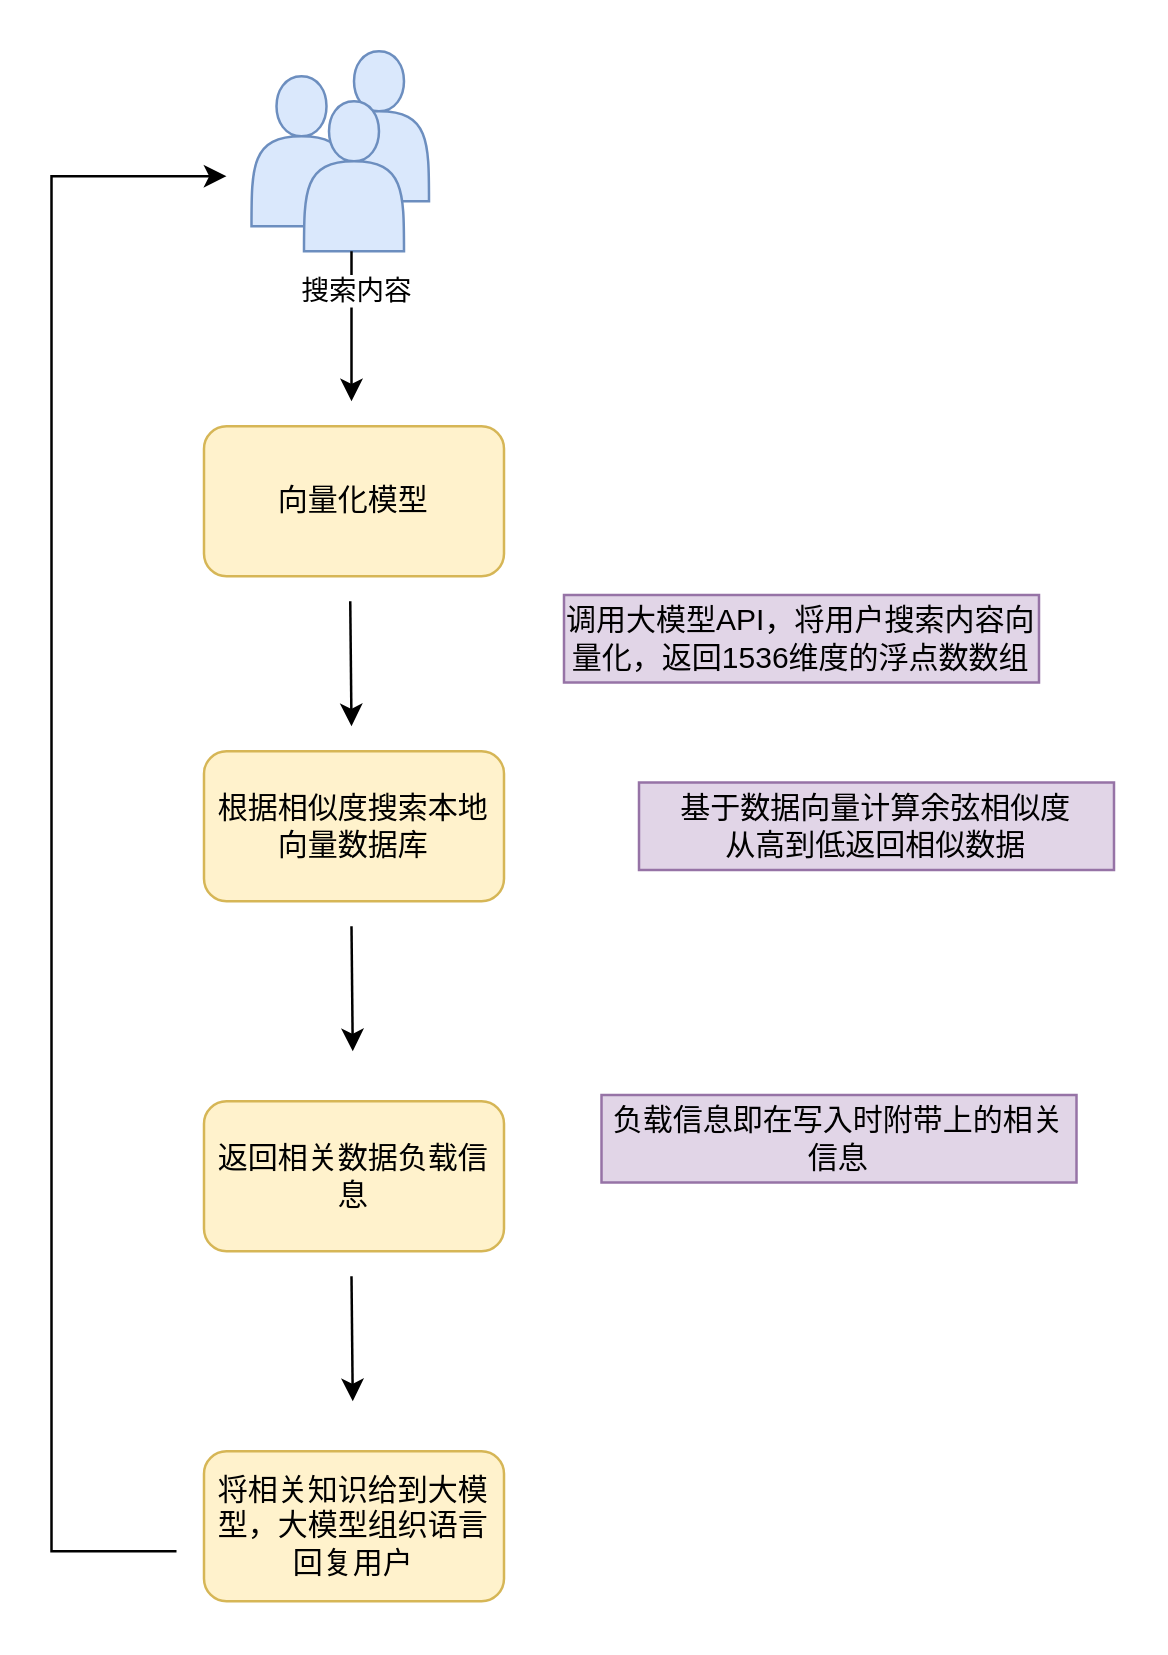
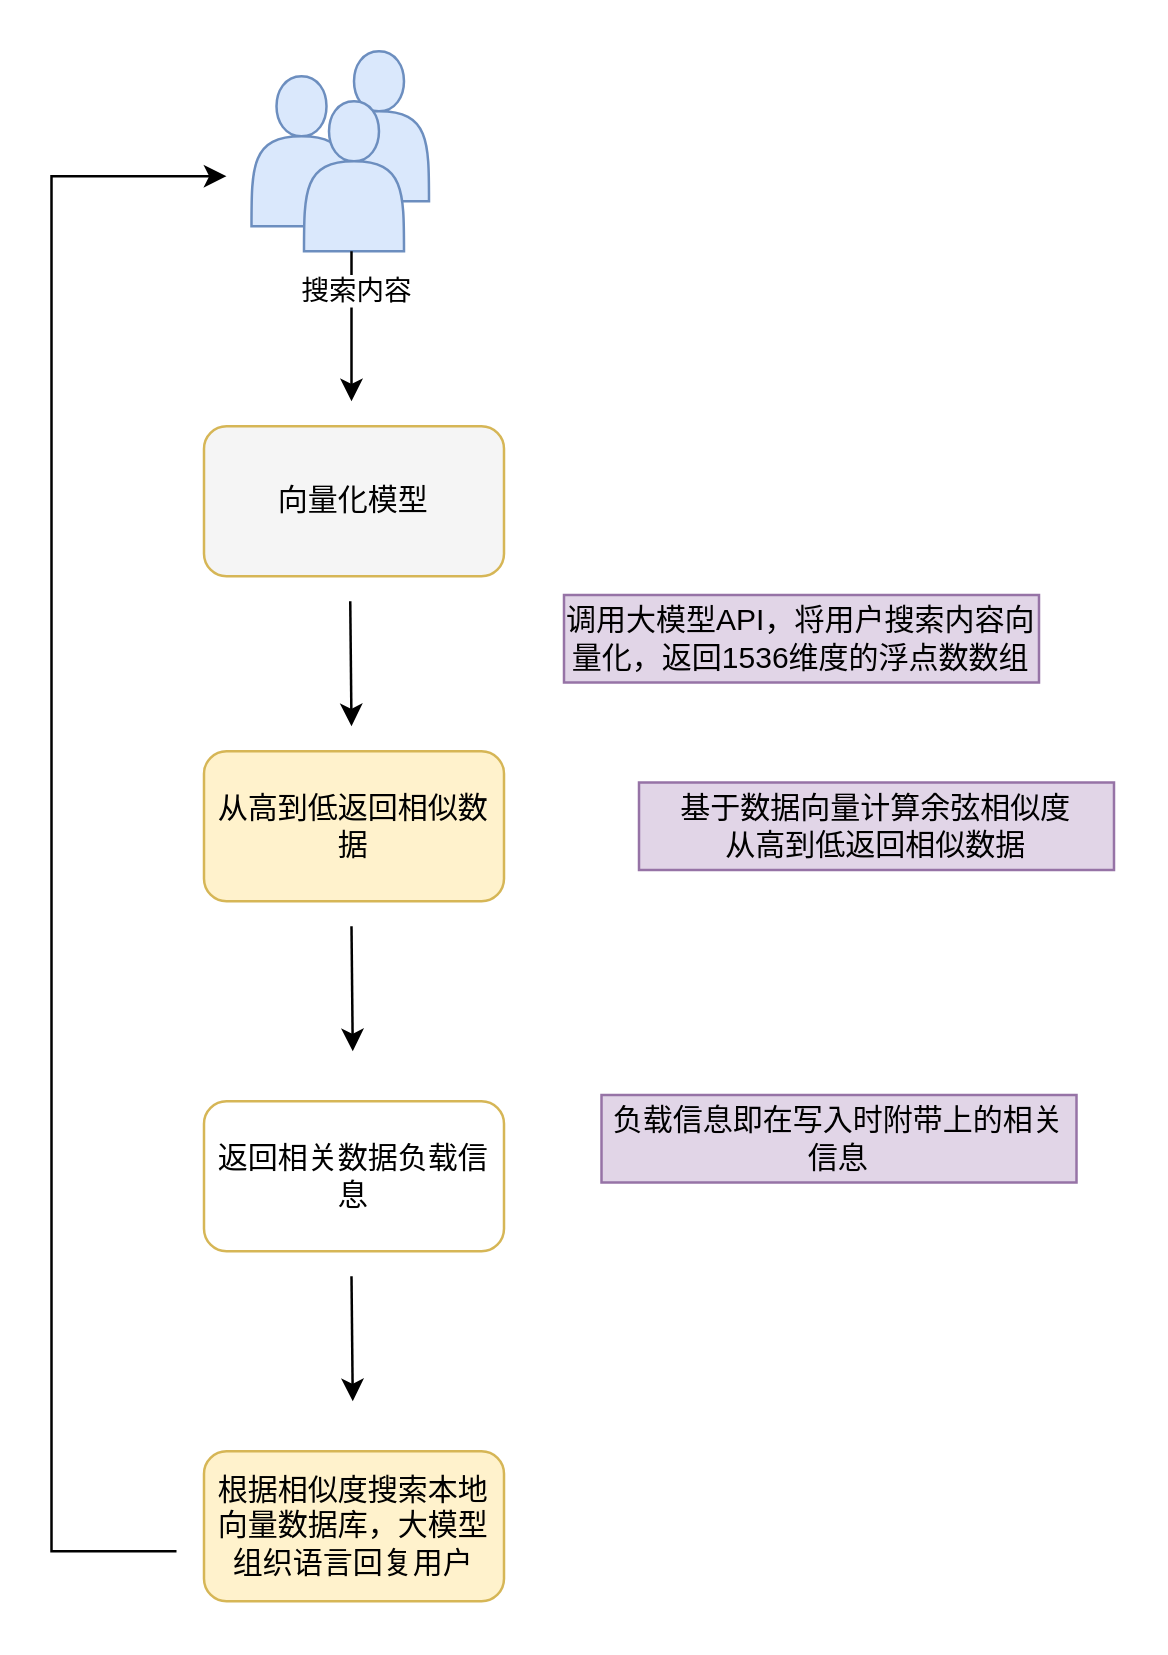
node "向量化模型": fillcolor #fff2cc -> #f5f5f5
node "根据相似度搜索本地向量数据库": label "根据相似度搜索本地向量数据库" -> "从高到低返回相似数据"
node "返回相关数据负载信息": fillcolor #fff2cc -> #ffffff
node "将相关知识给到大模型，大模型组织语言回复用户": label "将相关知识给到大模型，大模型组织语言回复用户" -> "根据相似度搜索本地向量数据库，大模型组织语言回复用户"
